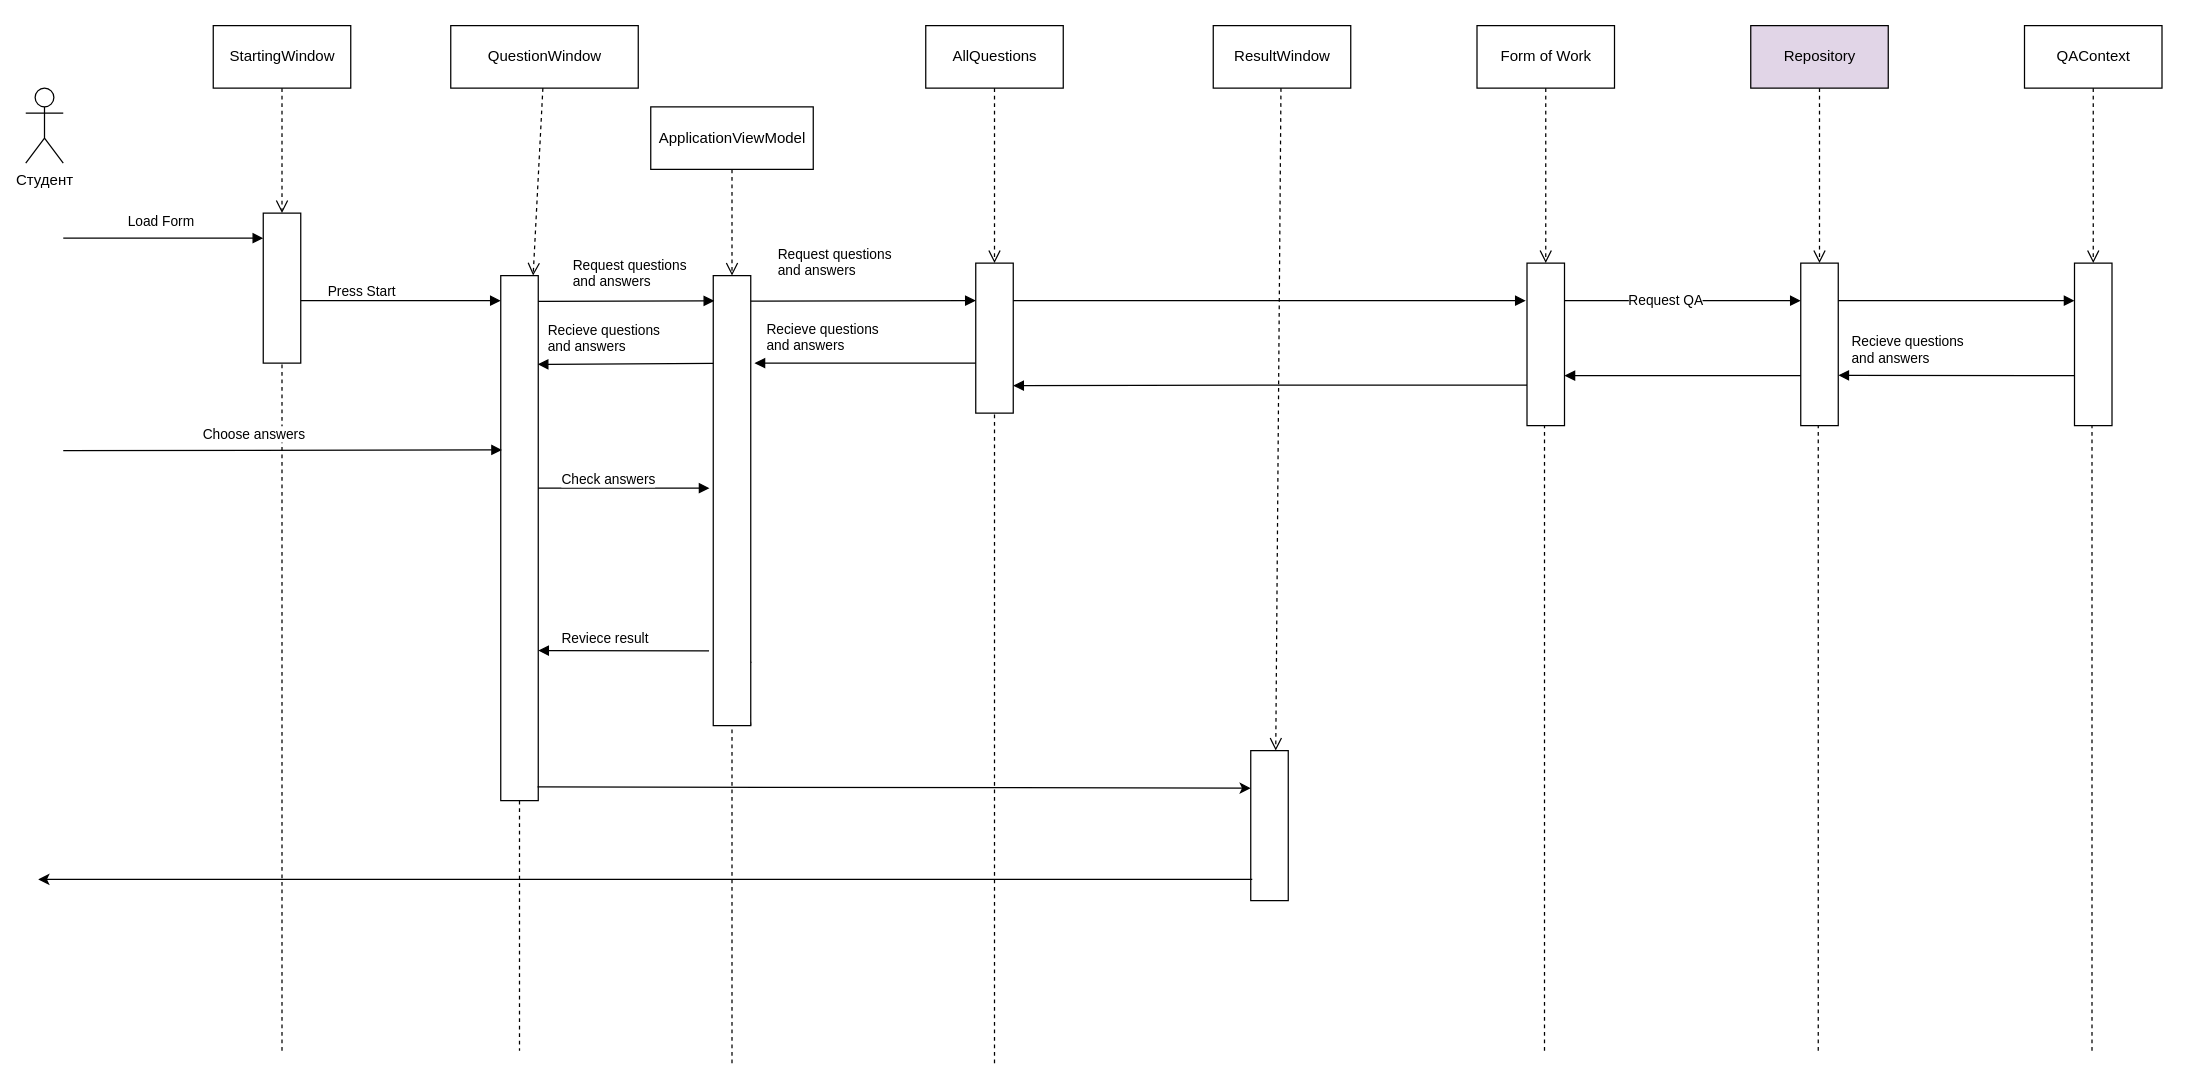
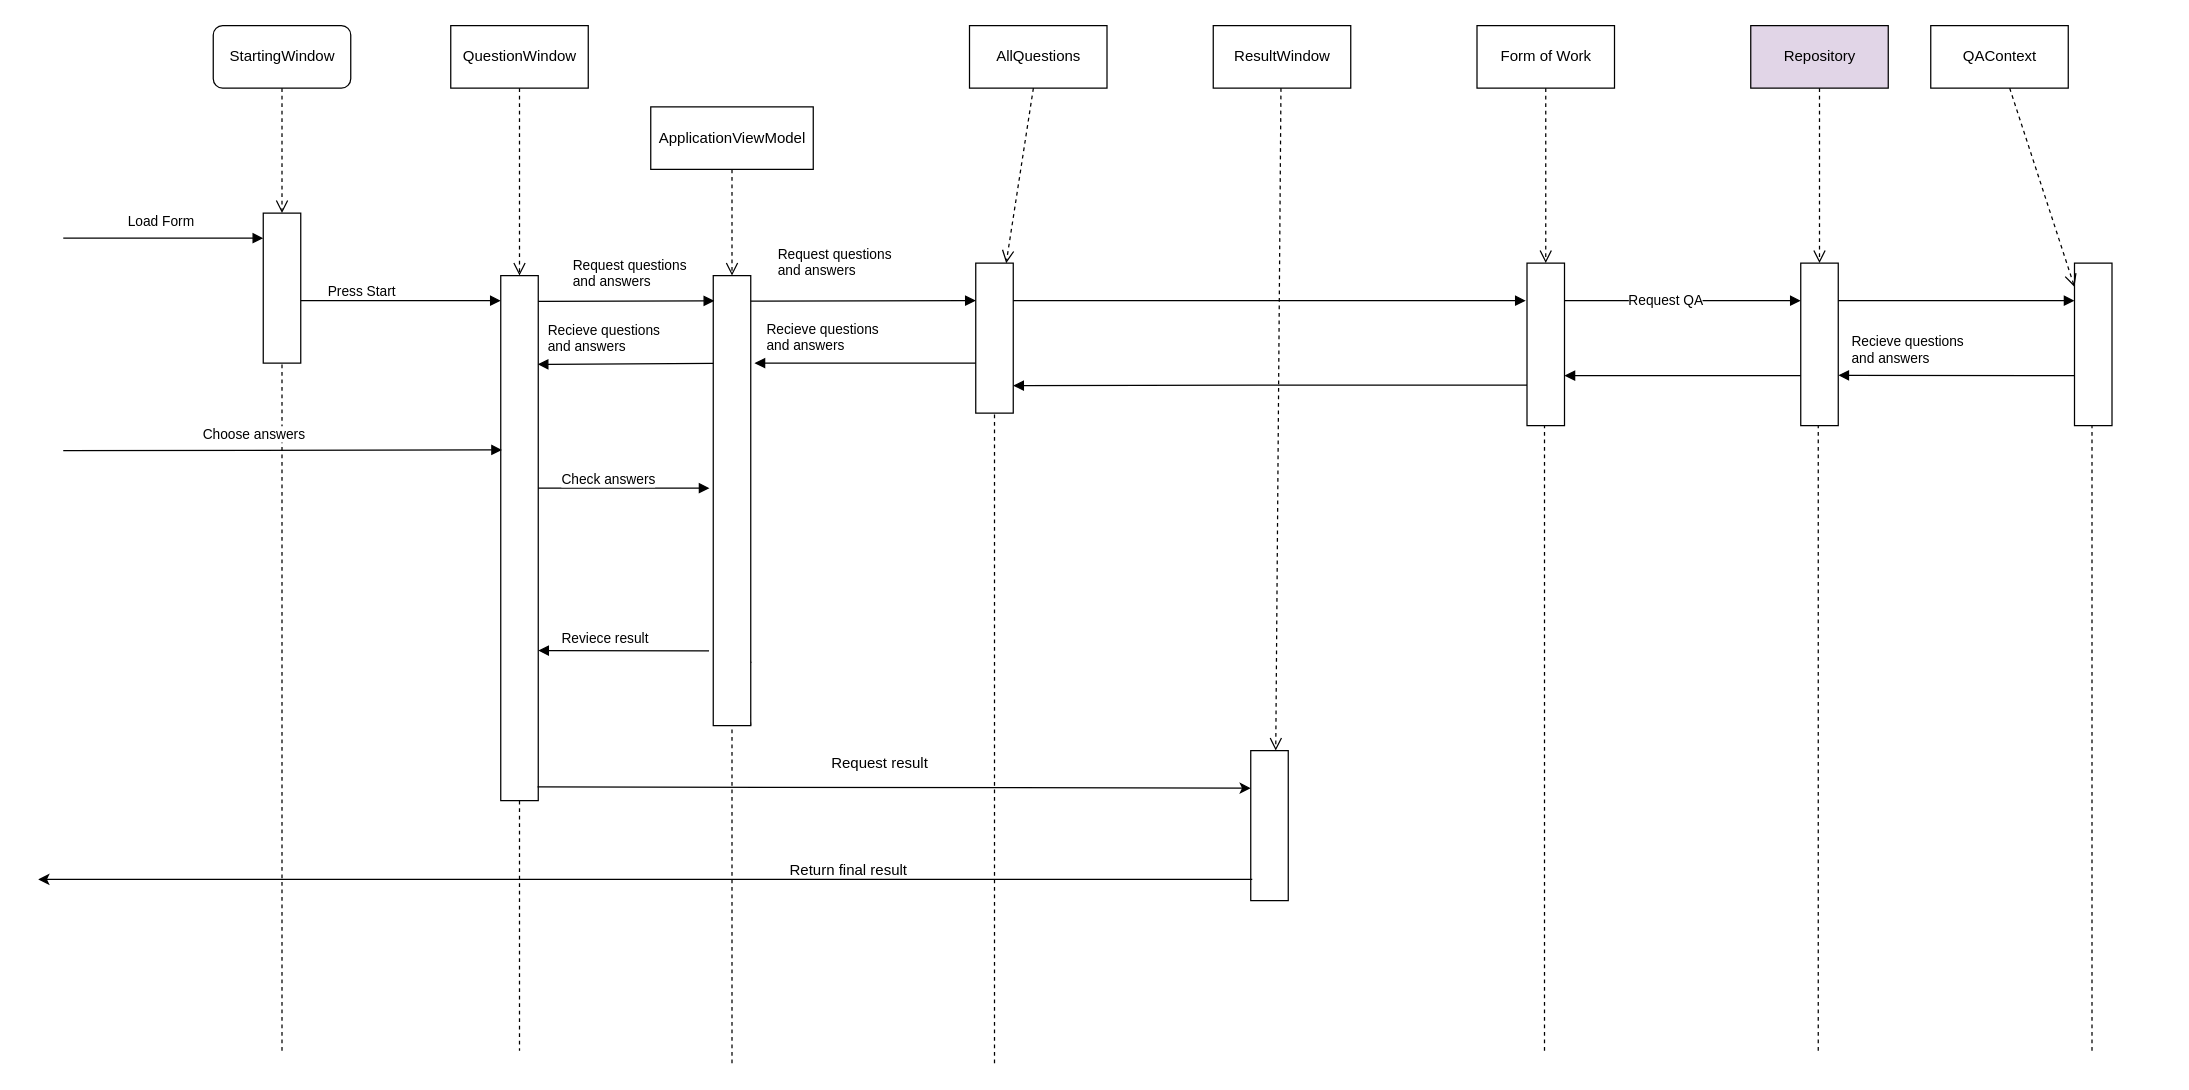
node "StartingWindow": shape rectangle -> rounded rectangle
node "QuestionWindow": size 188x63 -> 138x63
node "AllQuestions": moved (994, 57) -> (1038, 57)
node "QAContext": moved (2093, 57) -> (1999, 57)
node "Студент": removed
node "Request result": added
node "Return final result": added
